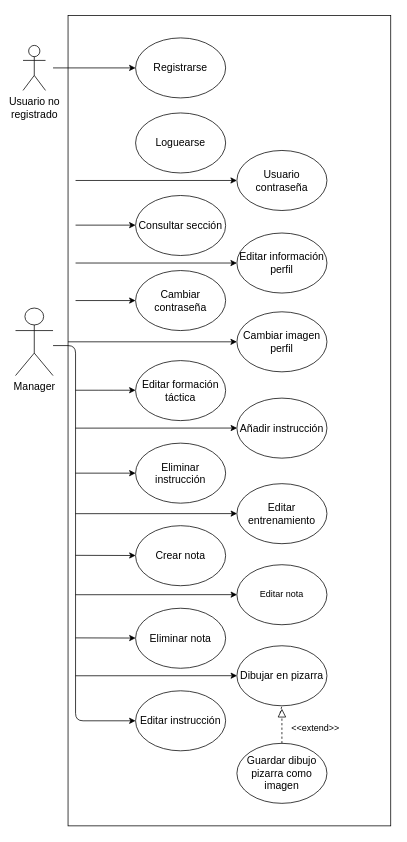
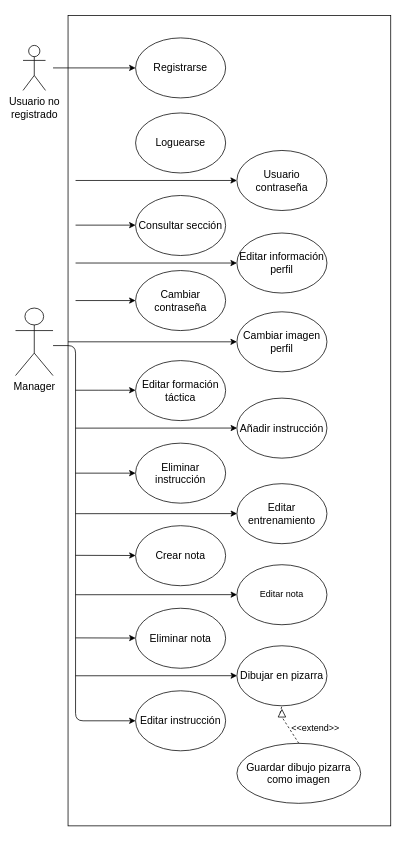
node "Guardar dibujo pizarra como imagen": size 90x60 -> 124x60
